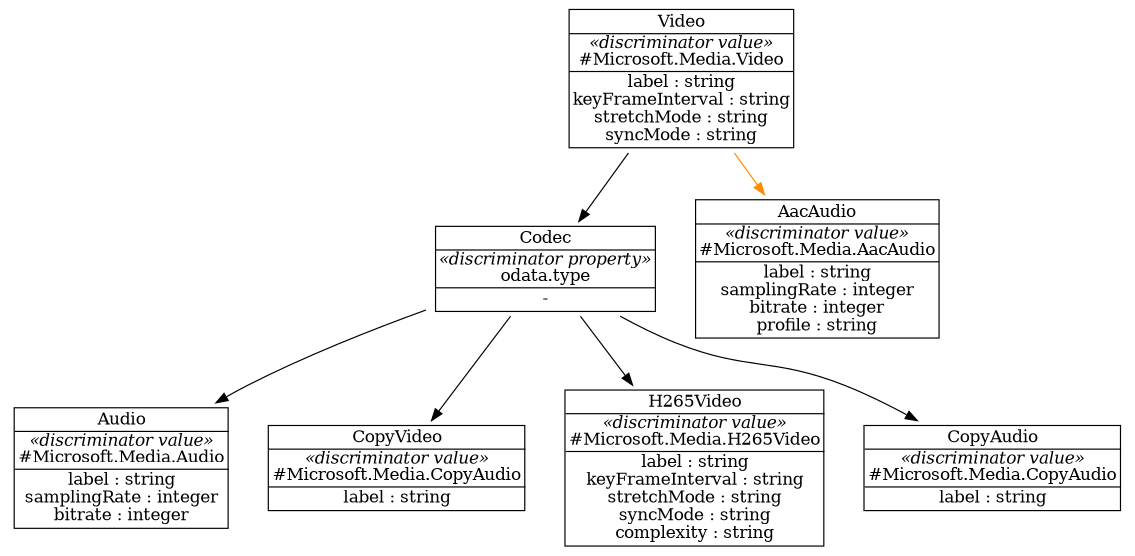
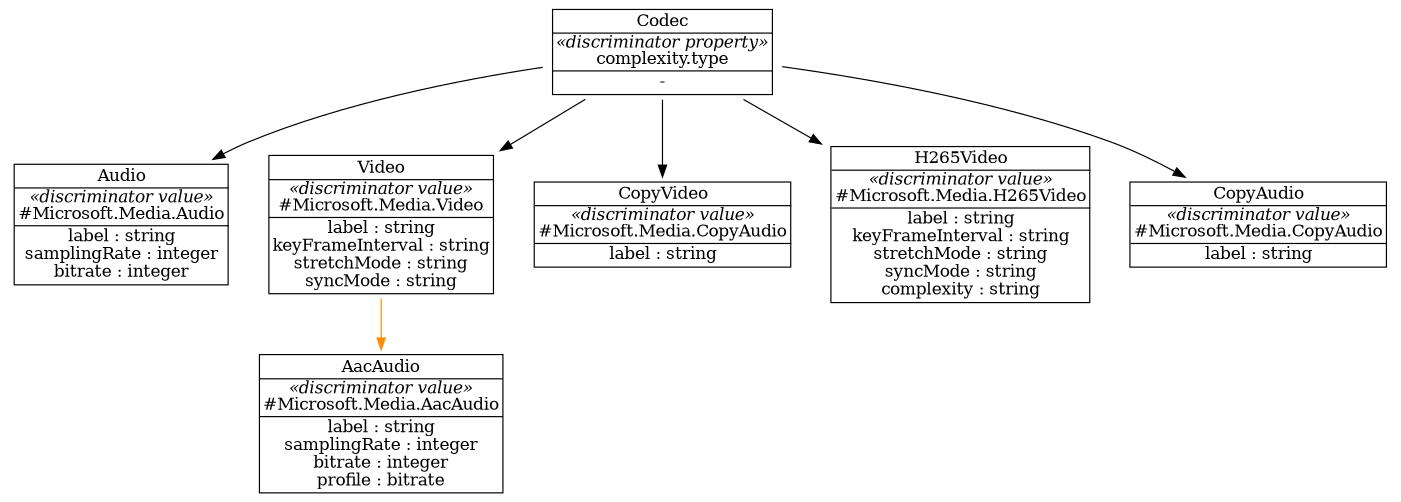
edge "Video" -> "Codec": reversed
node "Codec": text "odata.type" -> "complexity.type"
node "AacAudio": text "profile : string" -> "profile : bitrate"
